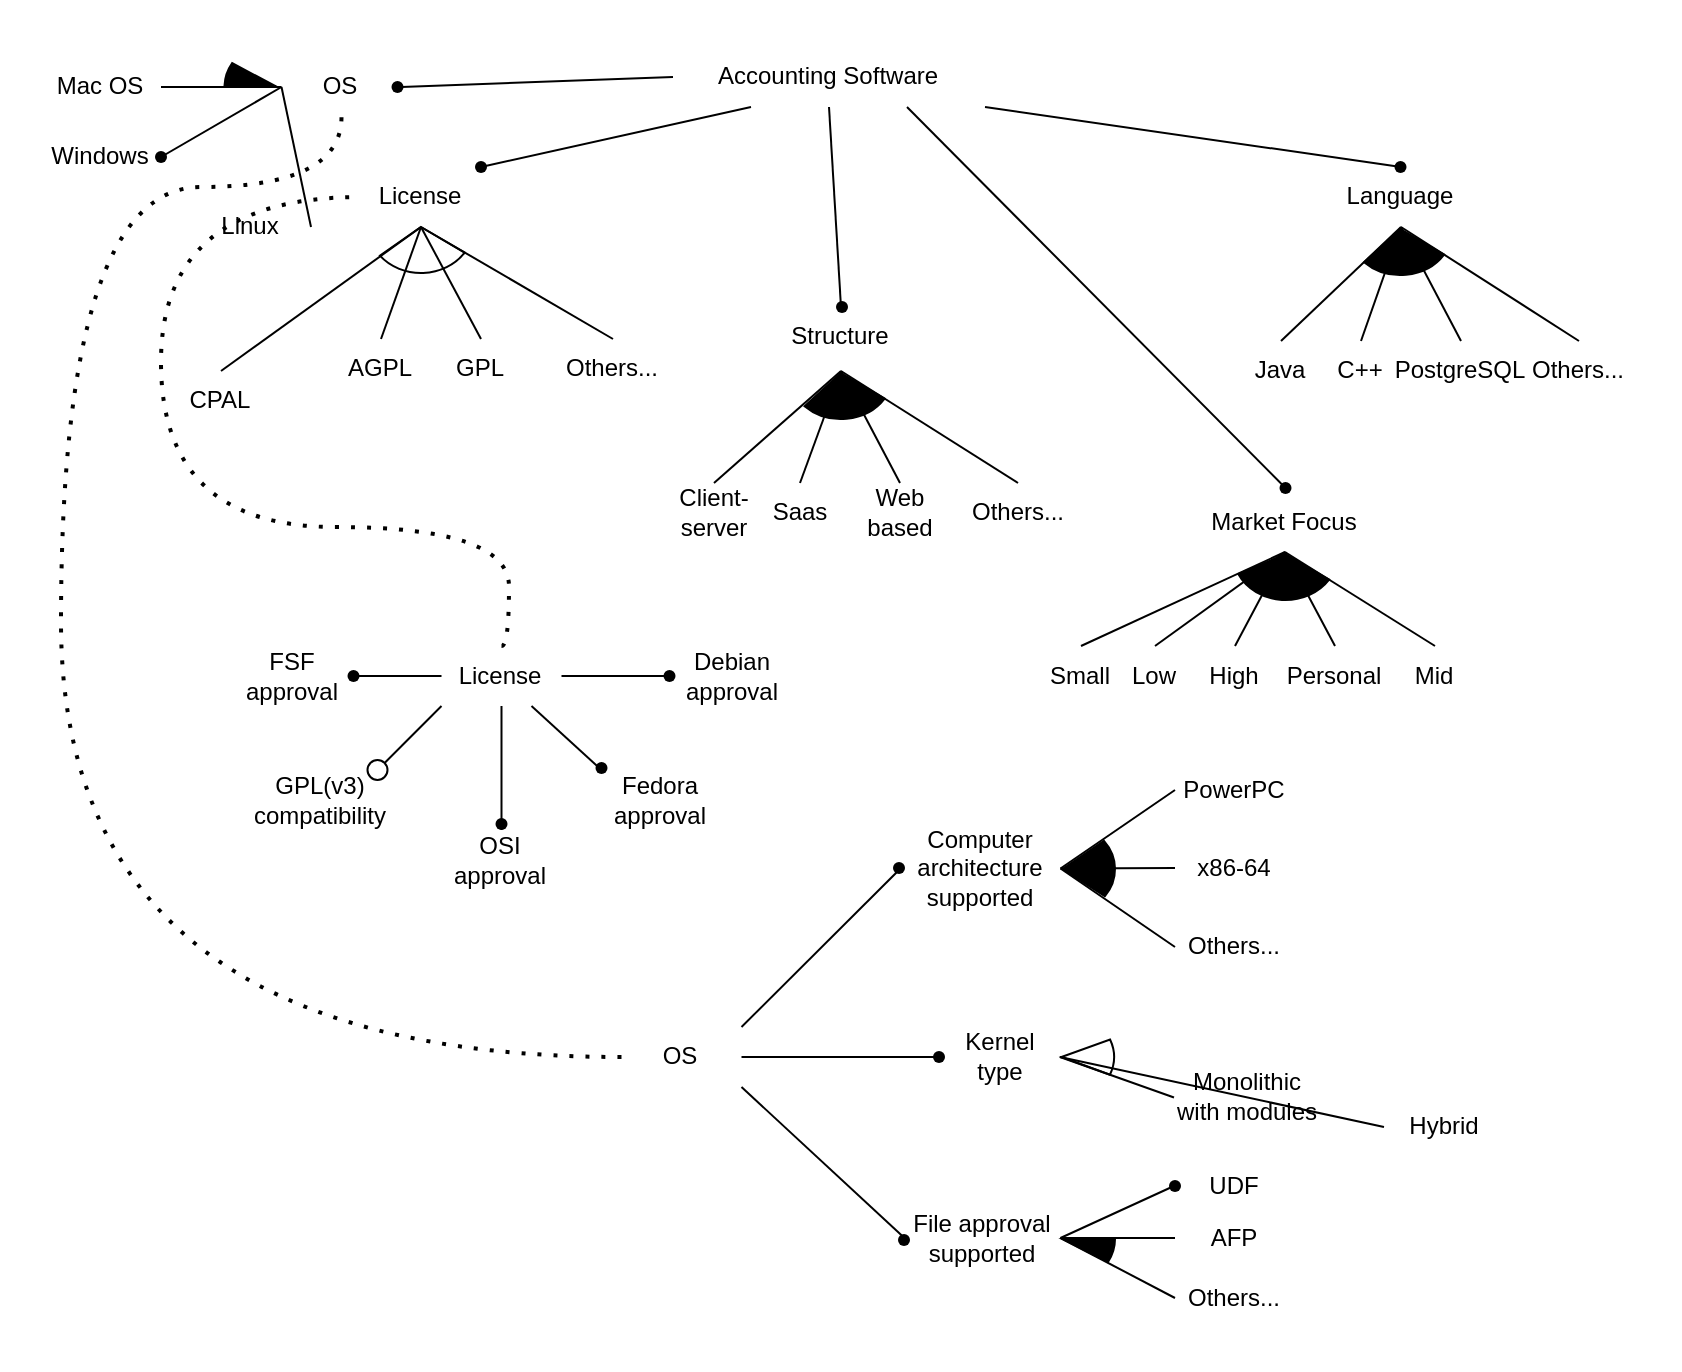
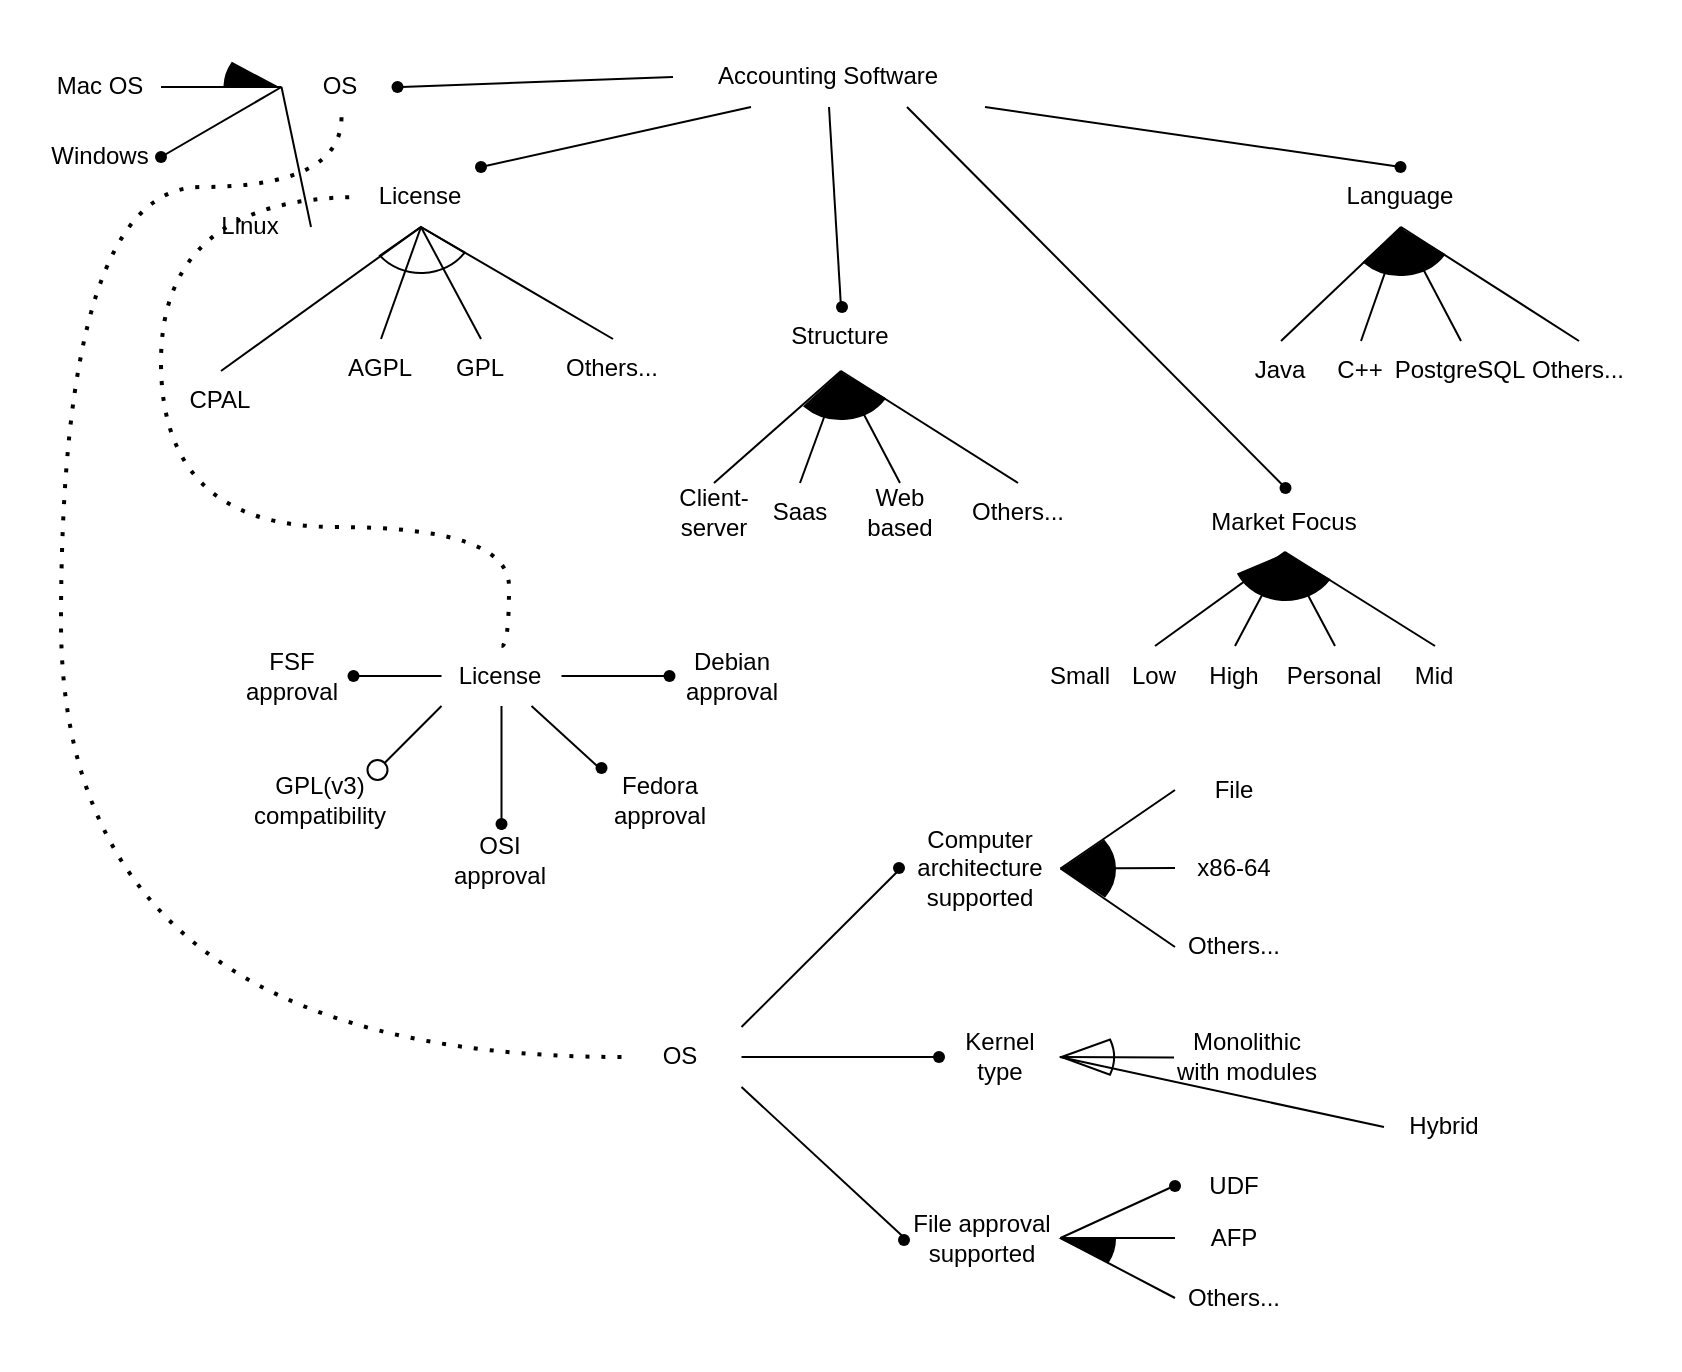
edge "Market Focus" -- "Small": removed
node "PowerPC": label "PowerPC" -> "File"
node "Monolithic with modules": moved (1247, 1098) -> (1247, 1058)
